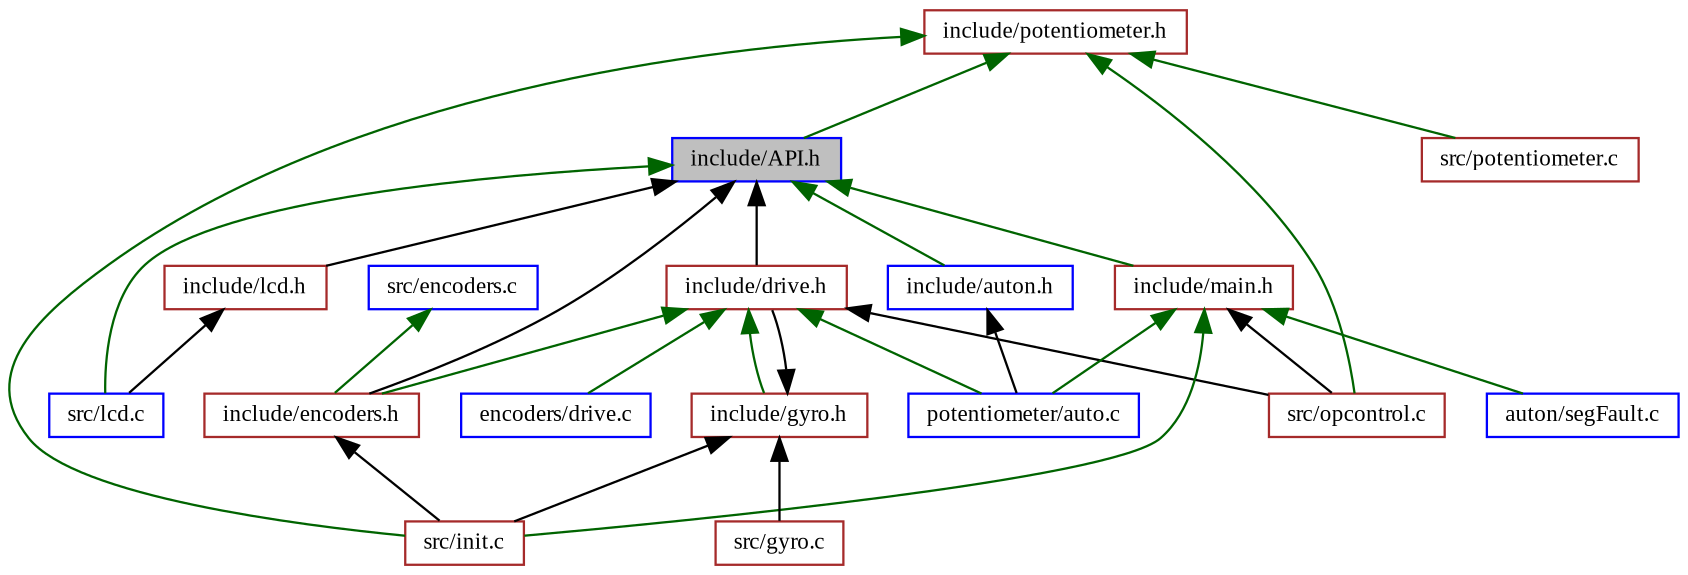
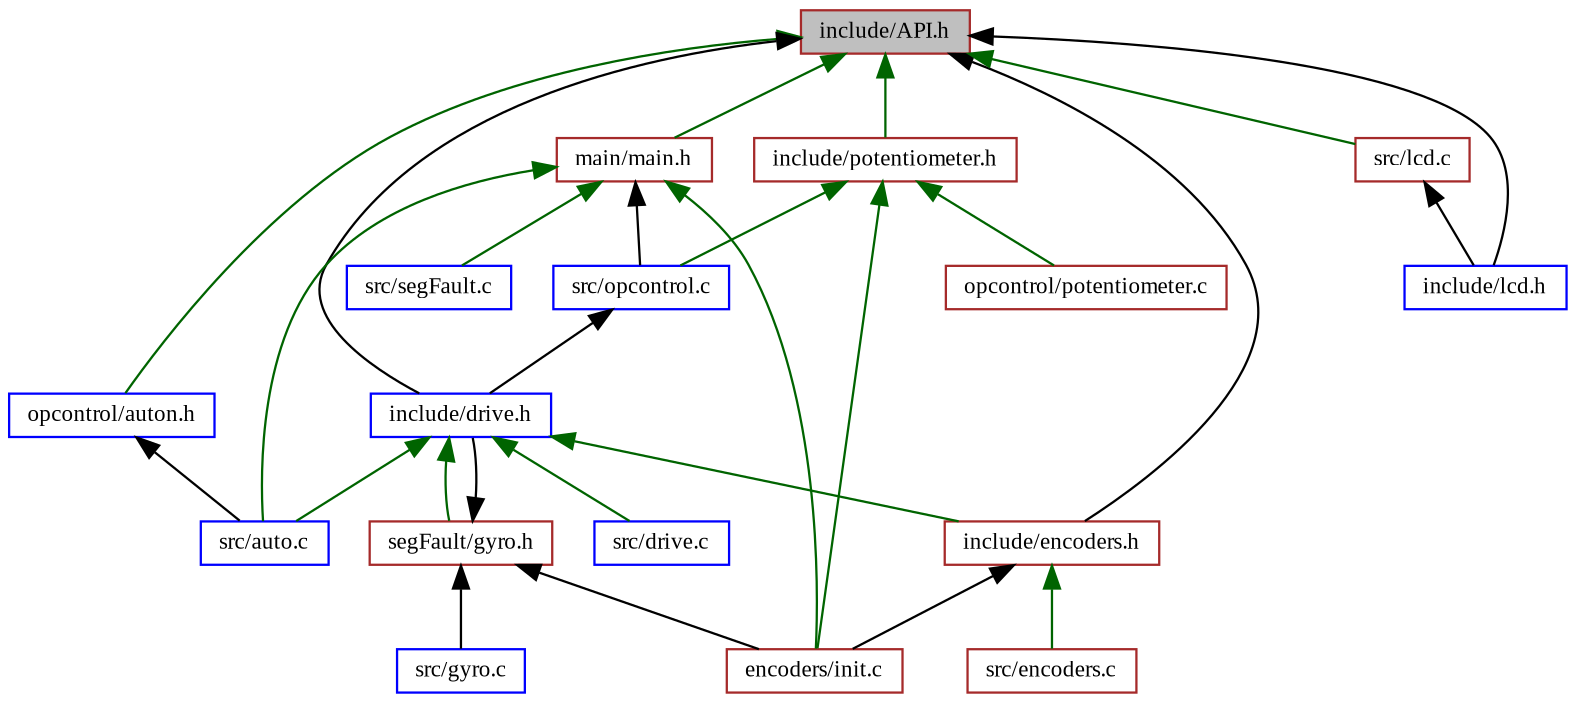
edge "include/API.h" -> "include/potentiometer.h": reversed
node "include/API.h": color blue -> brown
node "src/potentiometer.c": label "src/potentiometer.c" -> "opcontrol/potentiometer.c"
node "include/lcd.h": color brown -> blue
node "src/encoders.c": color blue -> brown
node "include/drive.h": color brown -> blue
node "include/auton.h": label "include/auton.h" -> "opcontrol/auton.h"
node "include/main.h": label "include/main.h" -> "main/main.h"
edge "src/opcontrol.c" -> "include/drive.h": reversed
edge "src/lcd.c" -> "include/lcd.h": reversed
edge "include/encoders.h" -> "src/encoders.c": reversed
node "src/lcd.c": color blue -> brown
node "encoders/drive.c": label "encoders/drive.c" -> "src/drive.c"
node "include/gyro.h": label "include/gyro.h" -> "segFault/gyro.h"
node "potentiometer/auto.c": label "potentiometer/auto.c" -> "src/auto.c"
node "src/opcontrol.c": color brown -> blue
node "auton/segFault.c": label "auton/segFault.c" -> "src/segFault.c"
node "src/init.c": label "src/init.c" -> "encoders/init.c"
node "src/gyro.c": color brown -> blue
